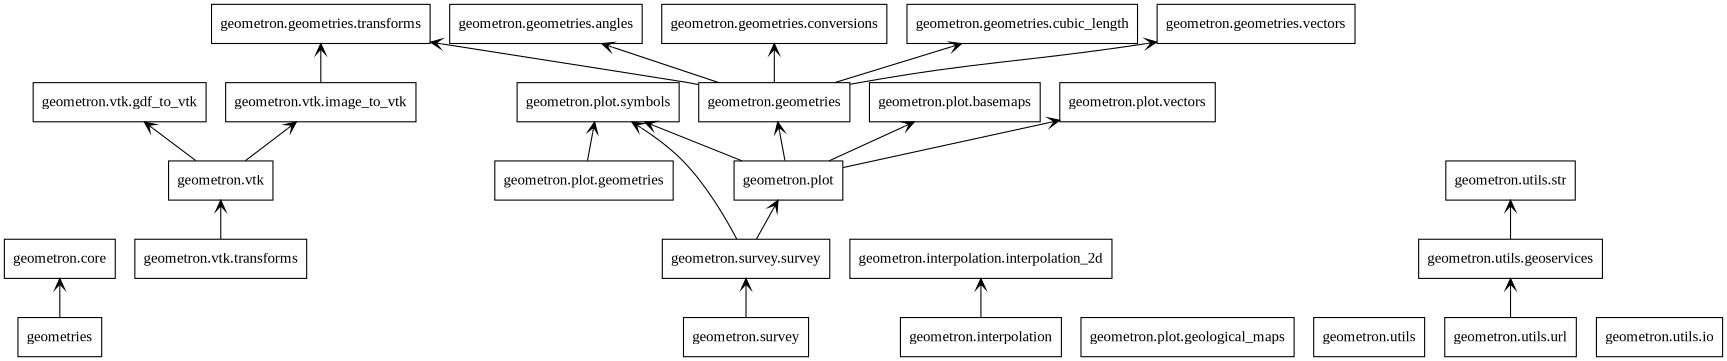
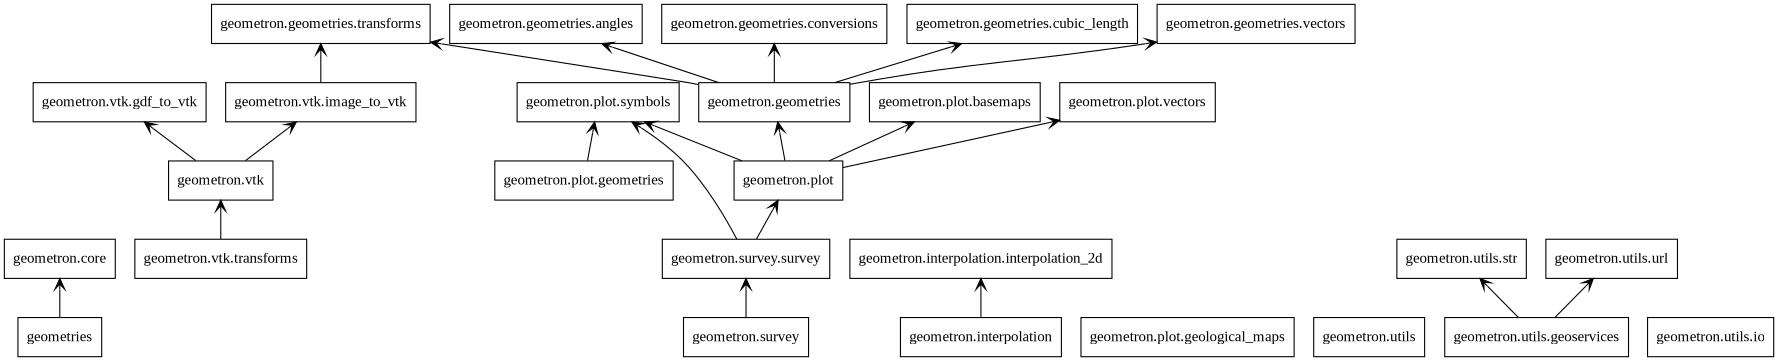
edge "geometron.utils.url" -> "geometron.utils.geoservices": reversed
